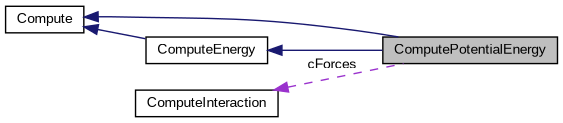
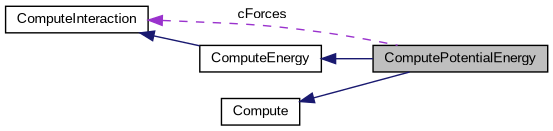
edge "ComputeEnergy" -> "Compute": now "ComputeEnergy" -> "ComputeInteraction"
